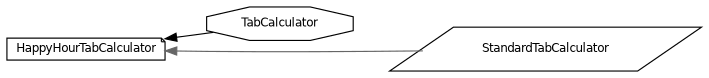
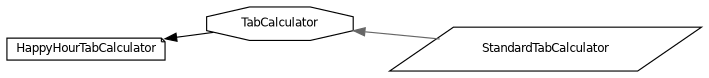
edge "StandardTabCalculator" -> "HappyHourTabCalculator": now "StandardTabCalculator" -> "TabCalculator"
